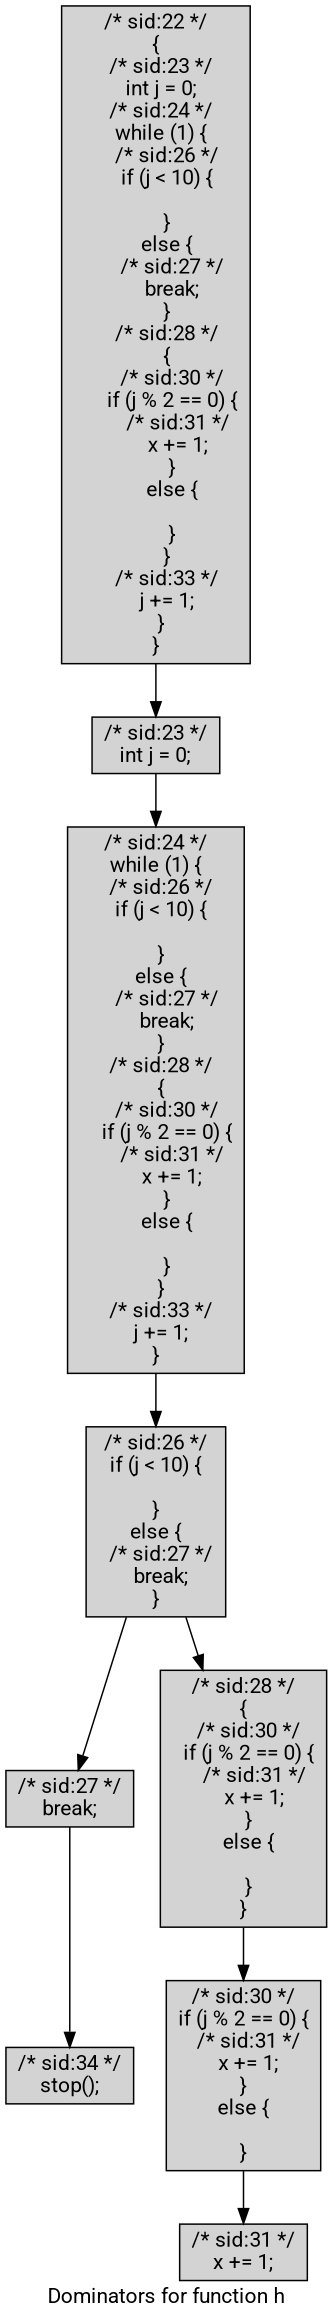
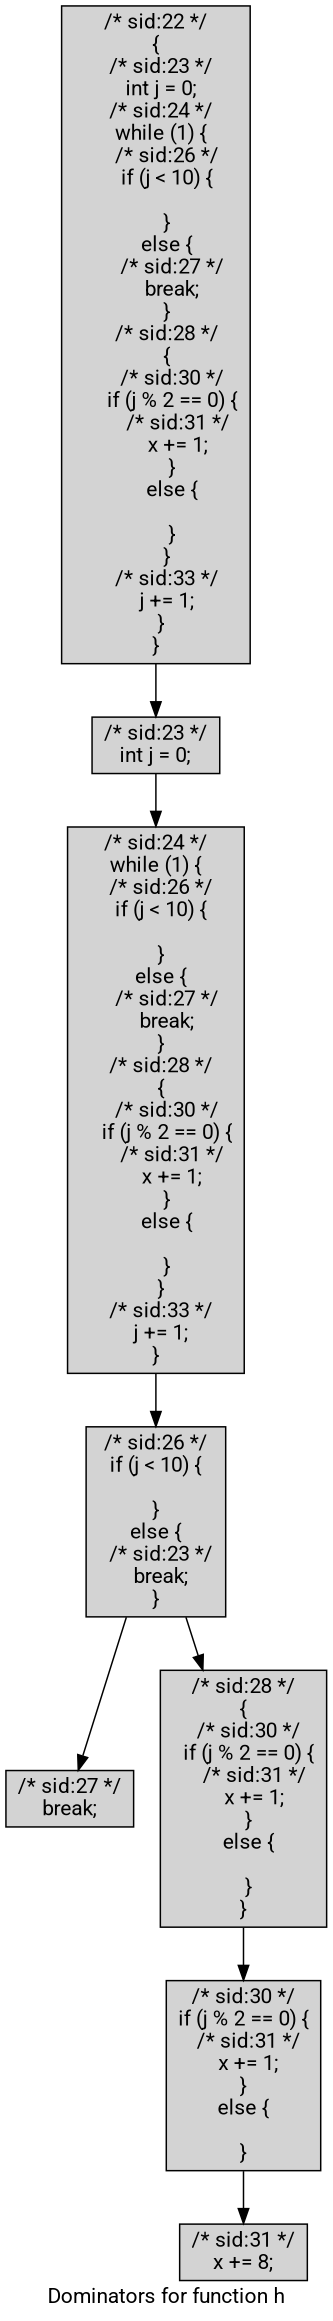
node "/* sid:26 */ if (j < 10) { } else { /* sid:27 */ break; }": label "/* sid:26 */ if (j < 10) { } else { /* sid:27 */ break; }" -> "/* sid:26 */ if (j < 10) { } else { /* sid:23 */ break; }"
node "/* sid:34 */ stop();": removed
node "/* sid:31 */ x += 1;": label "/* sid:31 */ x += 1;" -> "/* sid:31 */ x += 8;"
